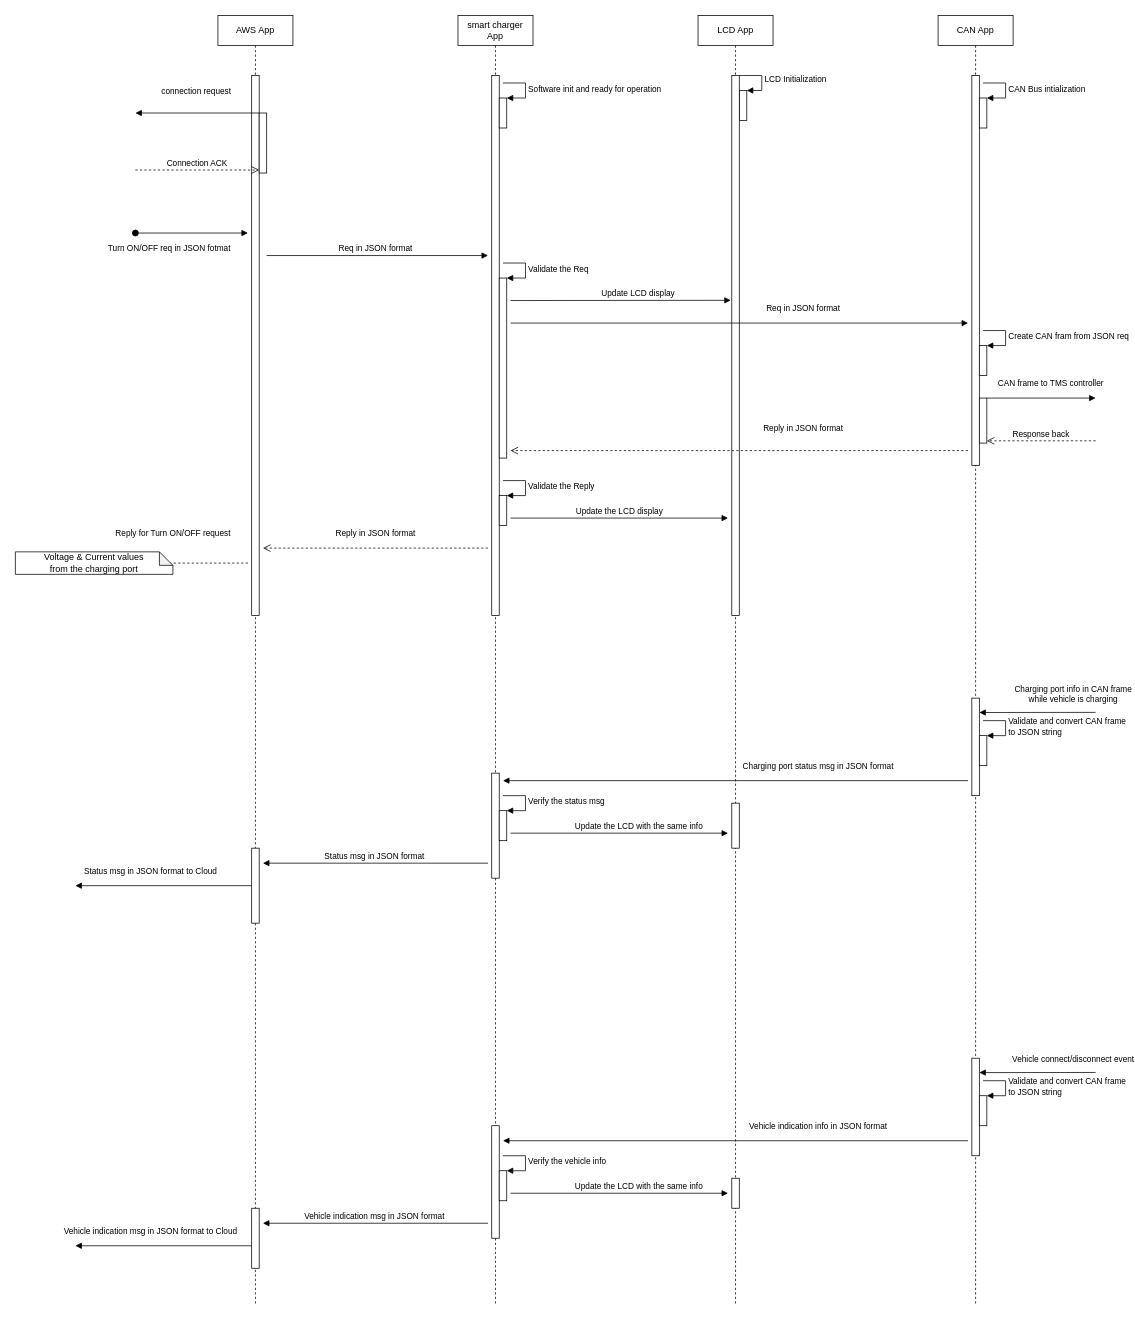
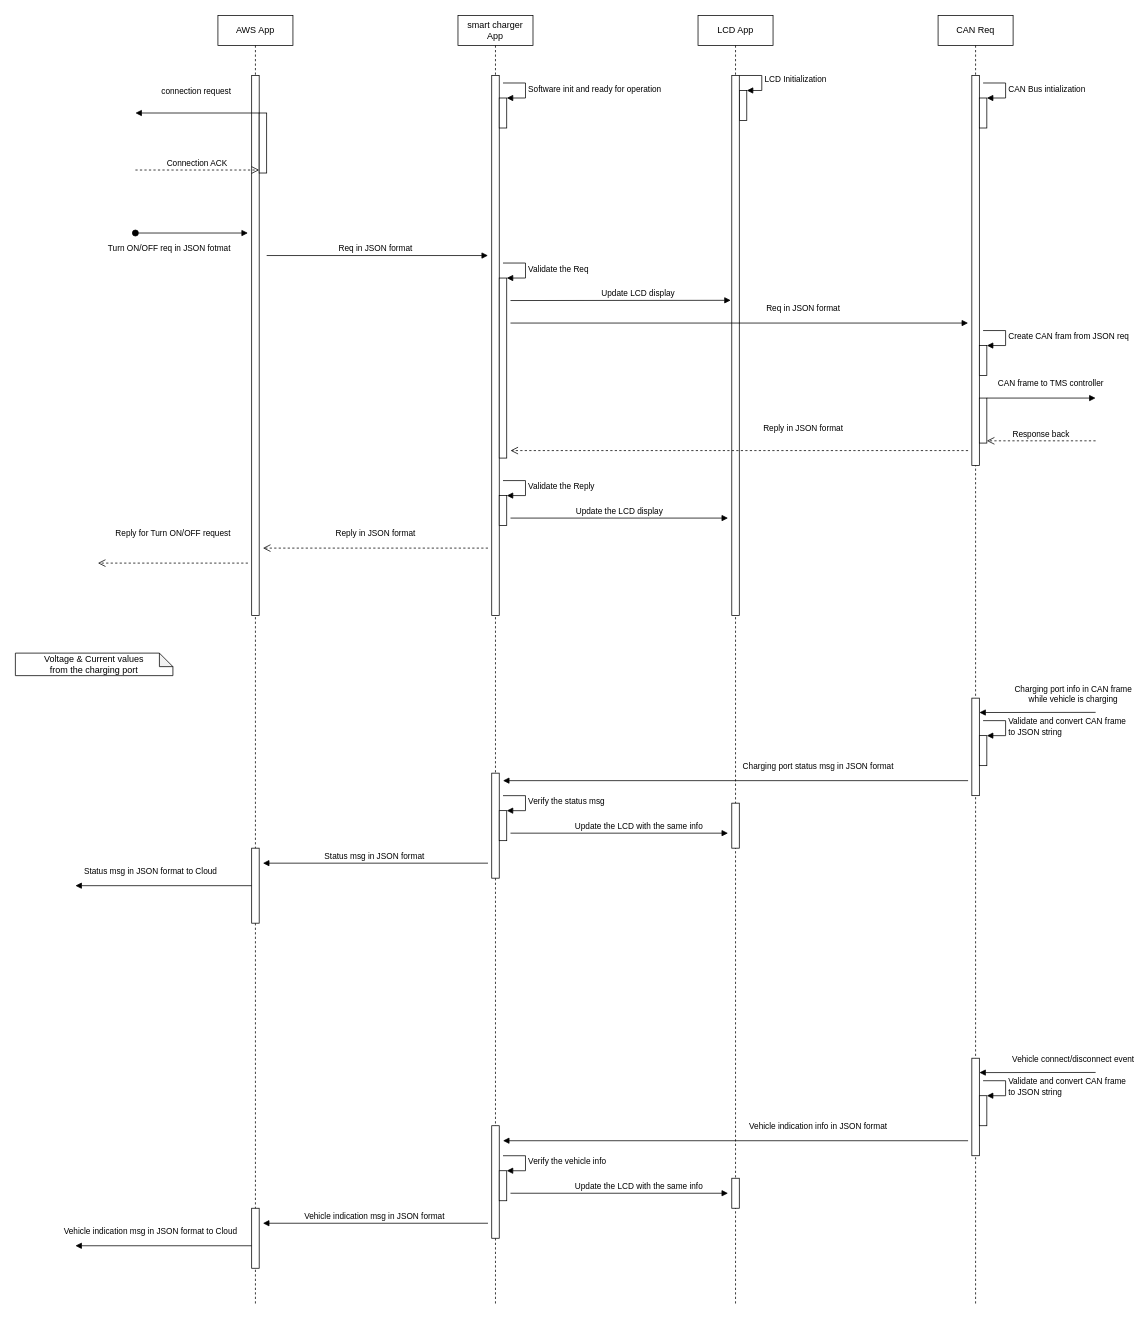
node "CAN App": label "CAN App" -> "CAN Req"
node "Voltage & Current values from the charging port": moved (94, 563) -> (94, 664)
